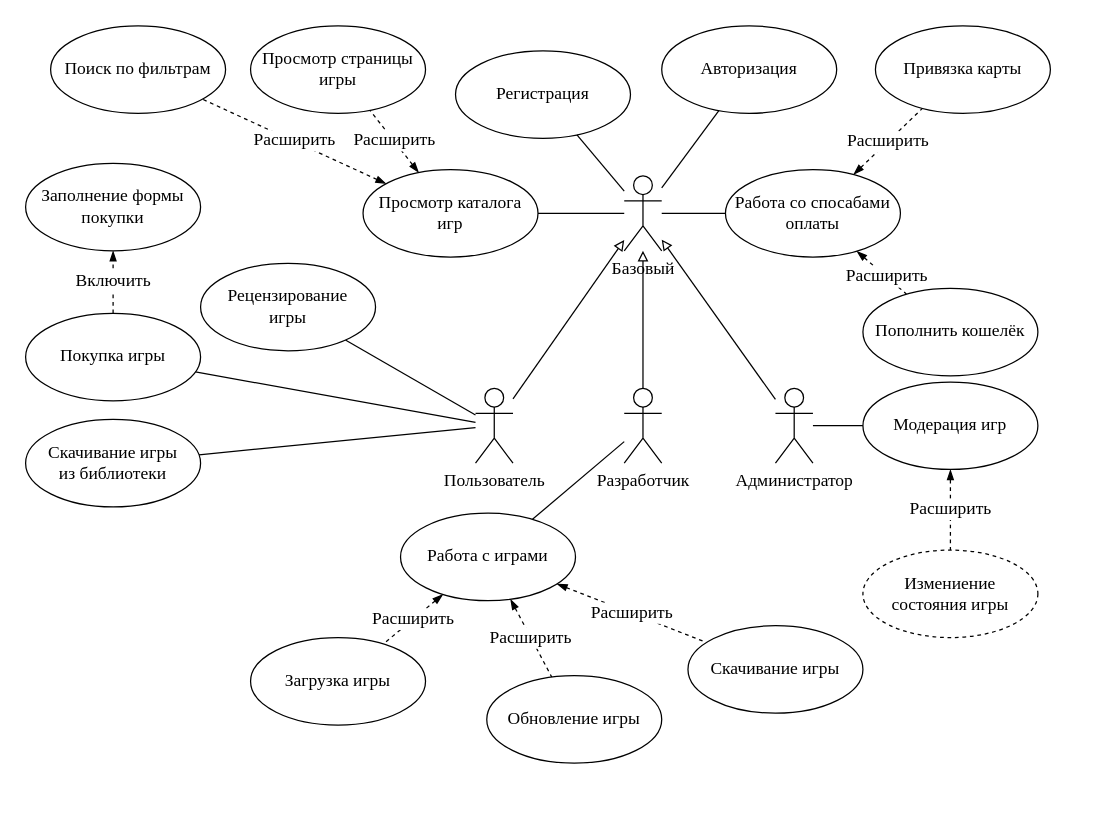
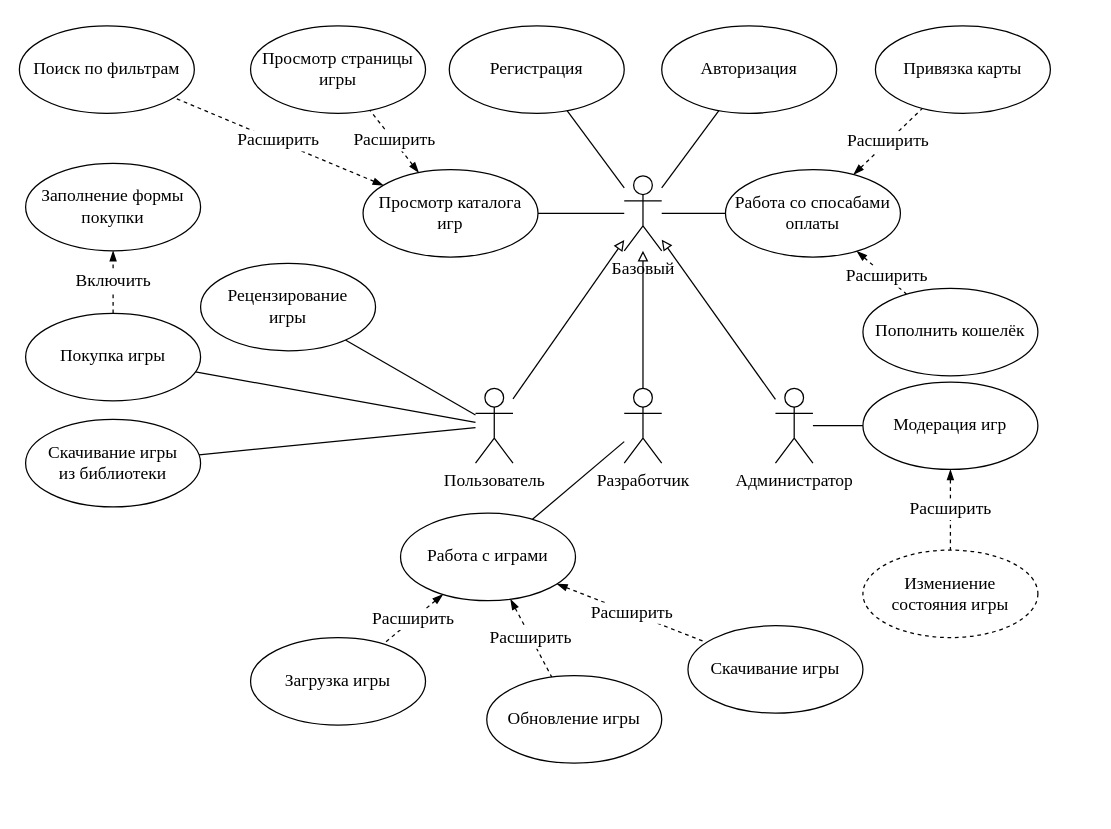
node "Поиск по фильтрам": moved (138, 69) -> (107, 69)
node "Регистрация": moved (543, 94) -> (537, 69)
